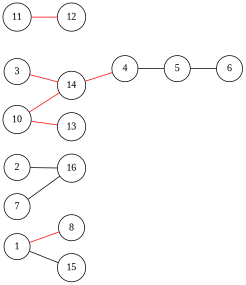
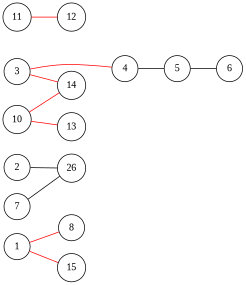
edge "4" -- "14": now "4" -- "3"
node "16": label "16" -> "26"
edge "1" -- "15": color black -> red
